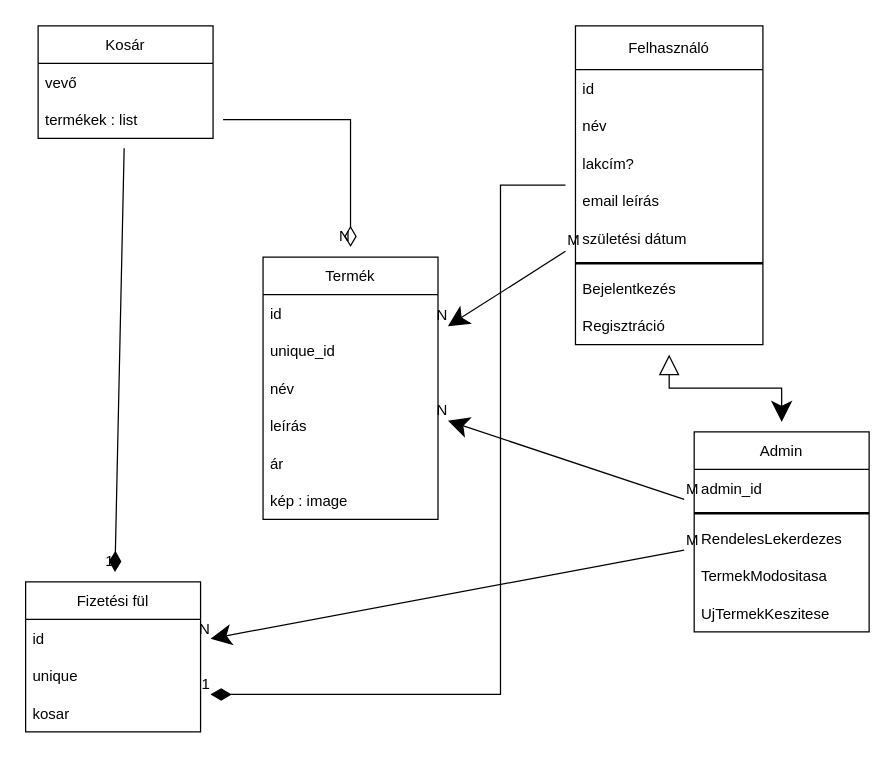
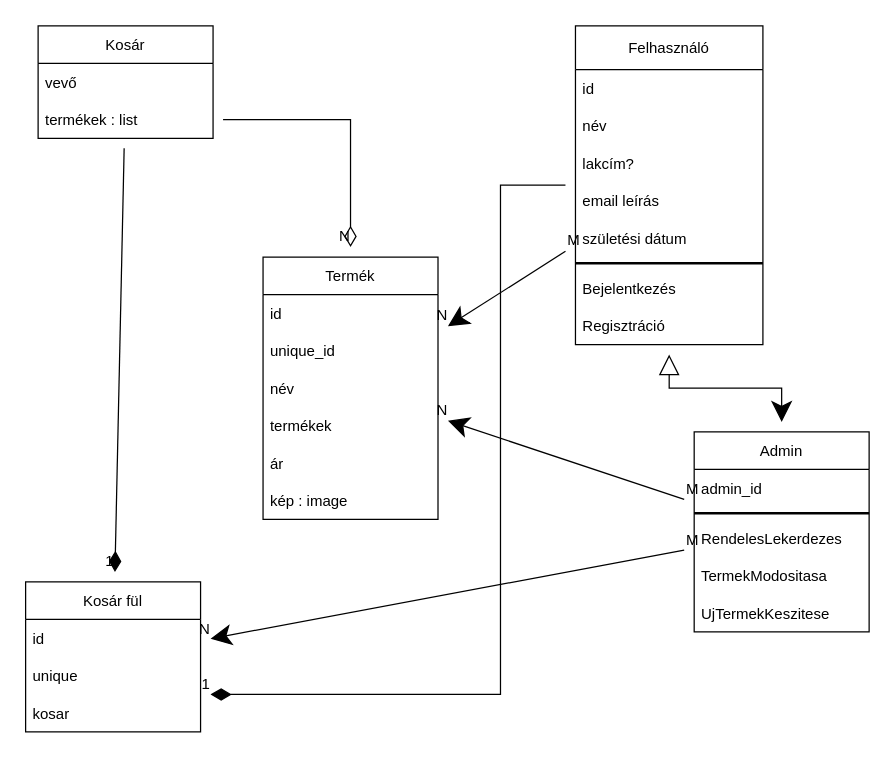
node "leírás": label "leírás" -> "termékek"
node "Fizetési fül": label "Fizetési fül" -> "Kosár fül"
